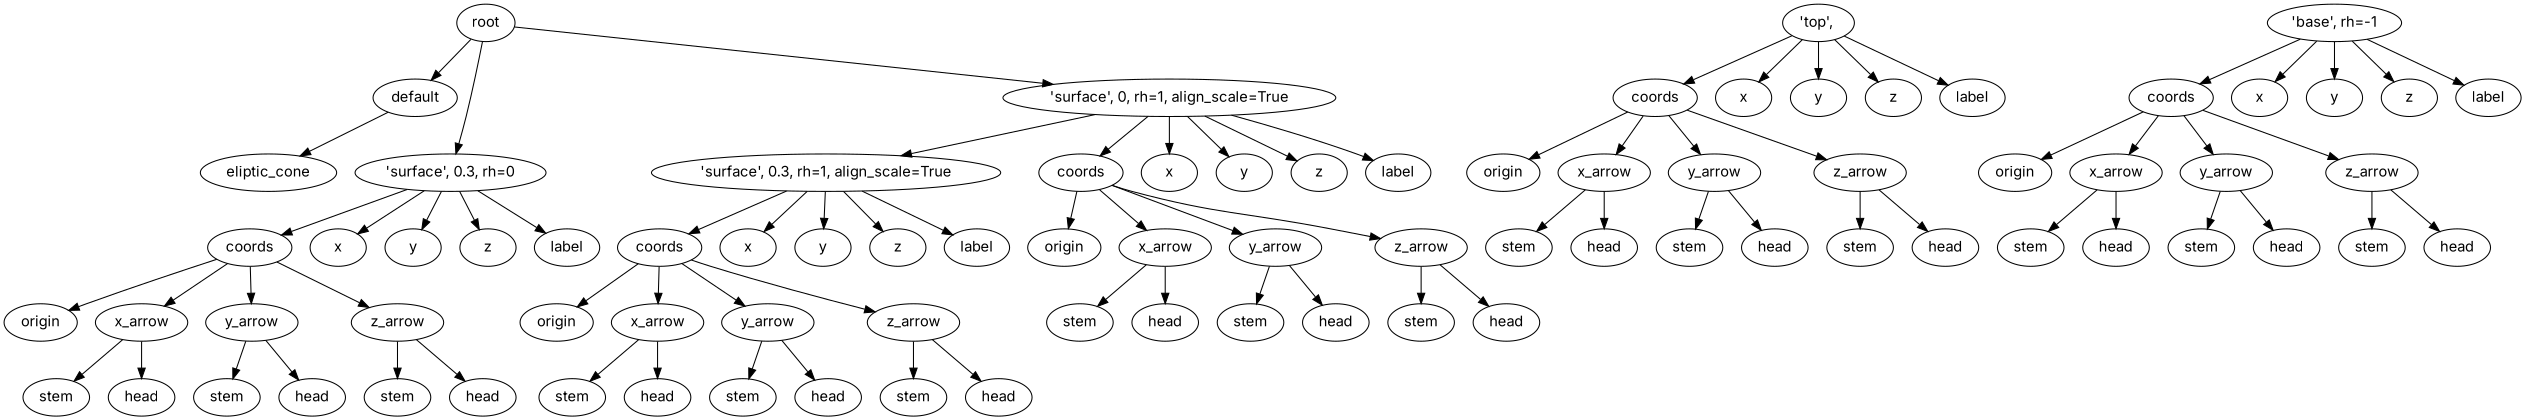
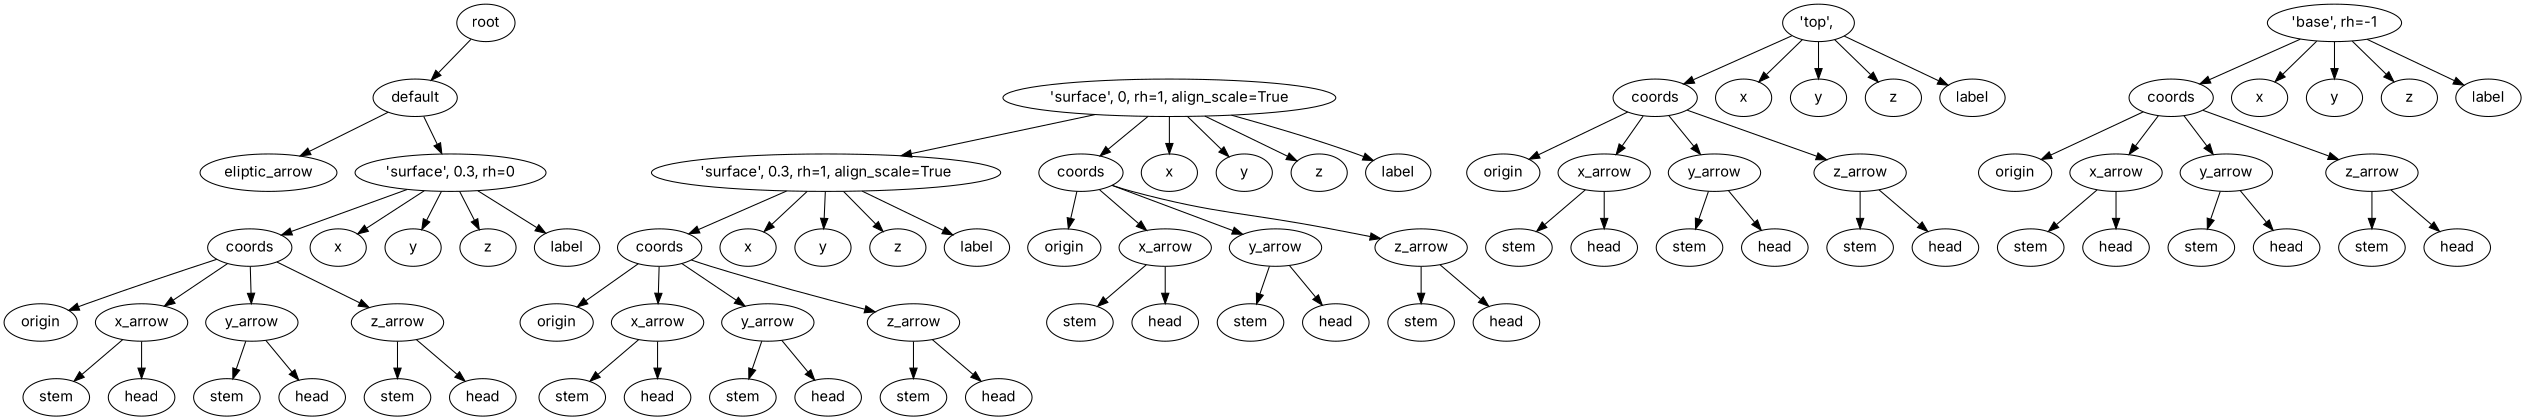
edge "root" -> "'surface', 0, rh=1, align_scale=True": removed
edge "root" -> "'surface', 0.3, rh=0": now "default" -> "'surface', 0.3, rh=0"
node "eliptic_cone": label "eliptic_cone" -> "eliptic_arrow"
